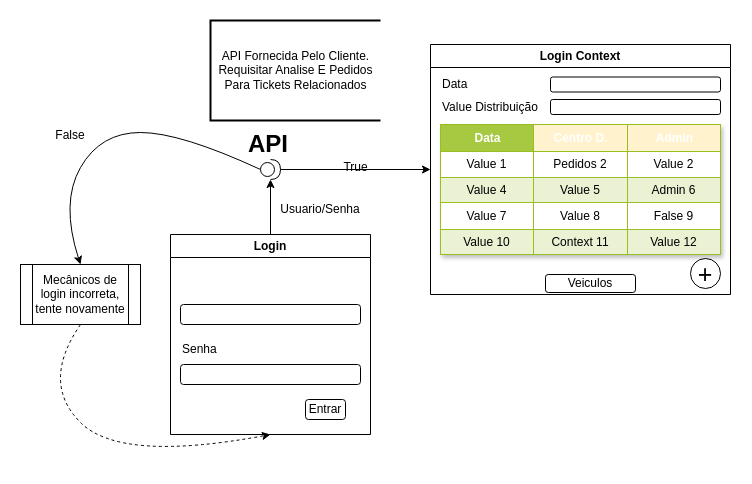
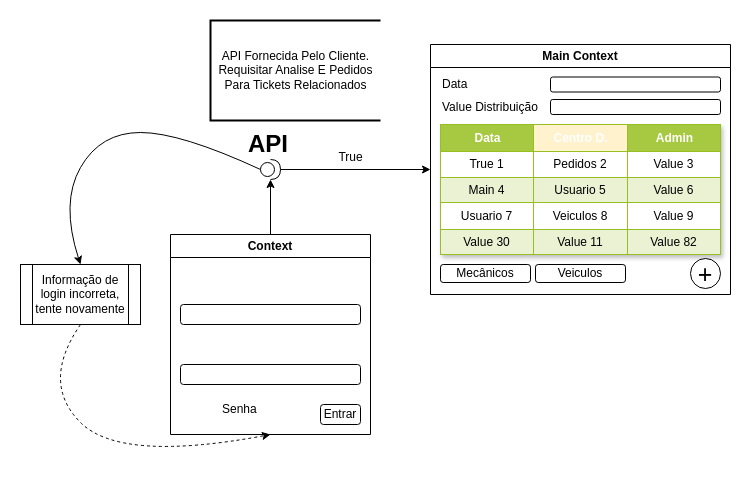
node "Login Context": label "Login Context" -> "Main Context"
node "False": removed
node "Admin": fillcolor #fff2cc -> #a7c942
node "Value 1": label "Value 1" -> "True 1"
node "Value 2": label "Value 2" -> "Value 3"
node "True": moved (356, 168) -> (351, 158)
node "Value 4": label "Value 4" -> "Main 4"
node "Value 5": label "Value 5" -> "Usuario 5"
node "Admin 6": label "Admin 6" -> "Value 6"
node "Usuario/Senha": removed
node "Value 7": label "Value 7" -> "Usuario 7"
node "Value 8": label "Value 8" -> "Veiculos 8"
node "False 9": label "False 9" -> "Value 9"
node "Value 10": label "Value 10" -> "Value 30"
node "Context 11": label "Context 11" -> "Value 11"
node "Value 12": label "Value 12" -> "Value 82"
node "Login": label "Login" -> "Context"
node "Mecânicos": added
node "Veiculos": moved (591, 284) -> (581, 274)
node "Mecânicos de login incorreta, tente novamente": label "Mecânicos de login incorreta, tente novamente" -> "Informação de login incorreta, tente novamente"
node "Senha": moved (211, 350) -> (251, 410)
node "Entrar": moved (326, 410) -> (341, 415)
